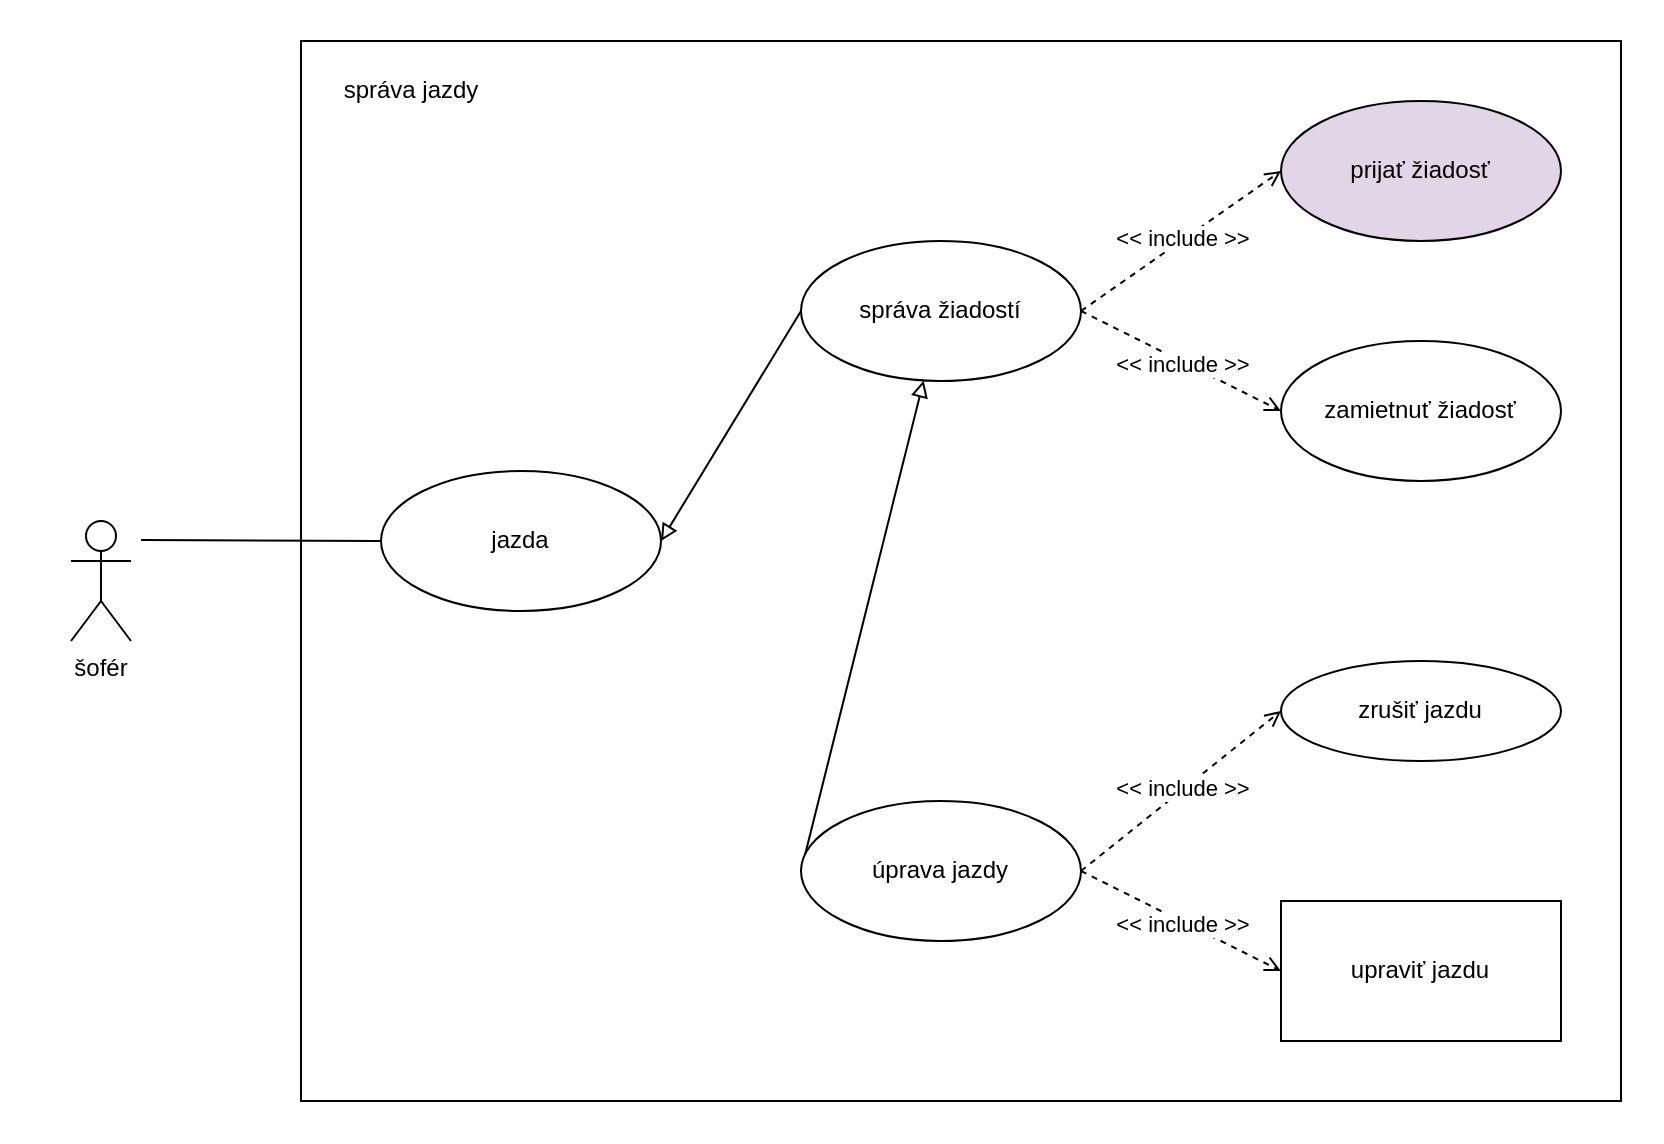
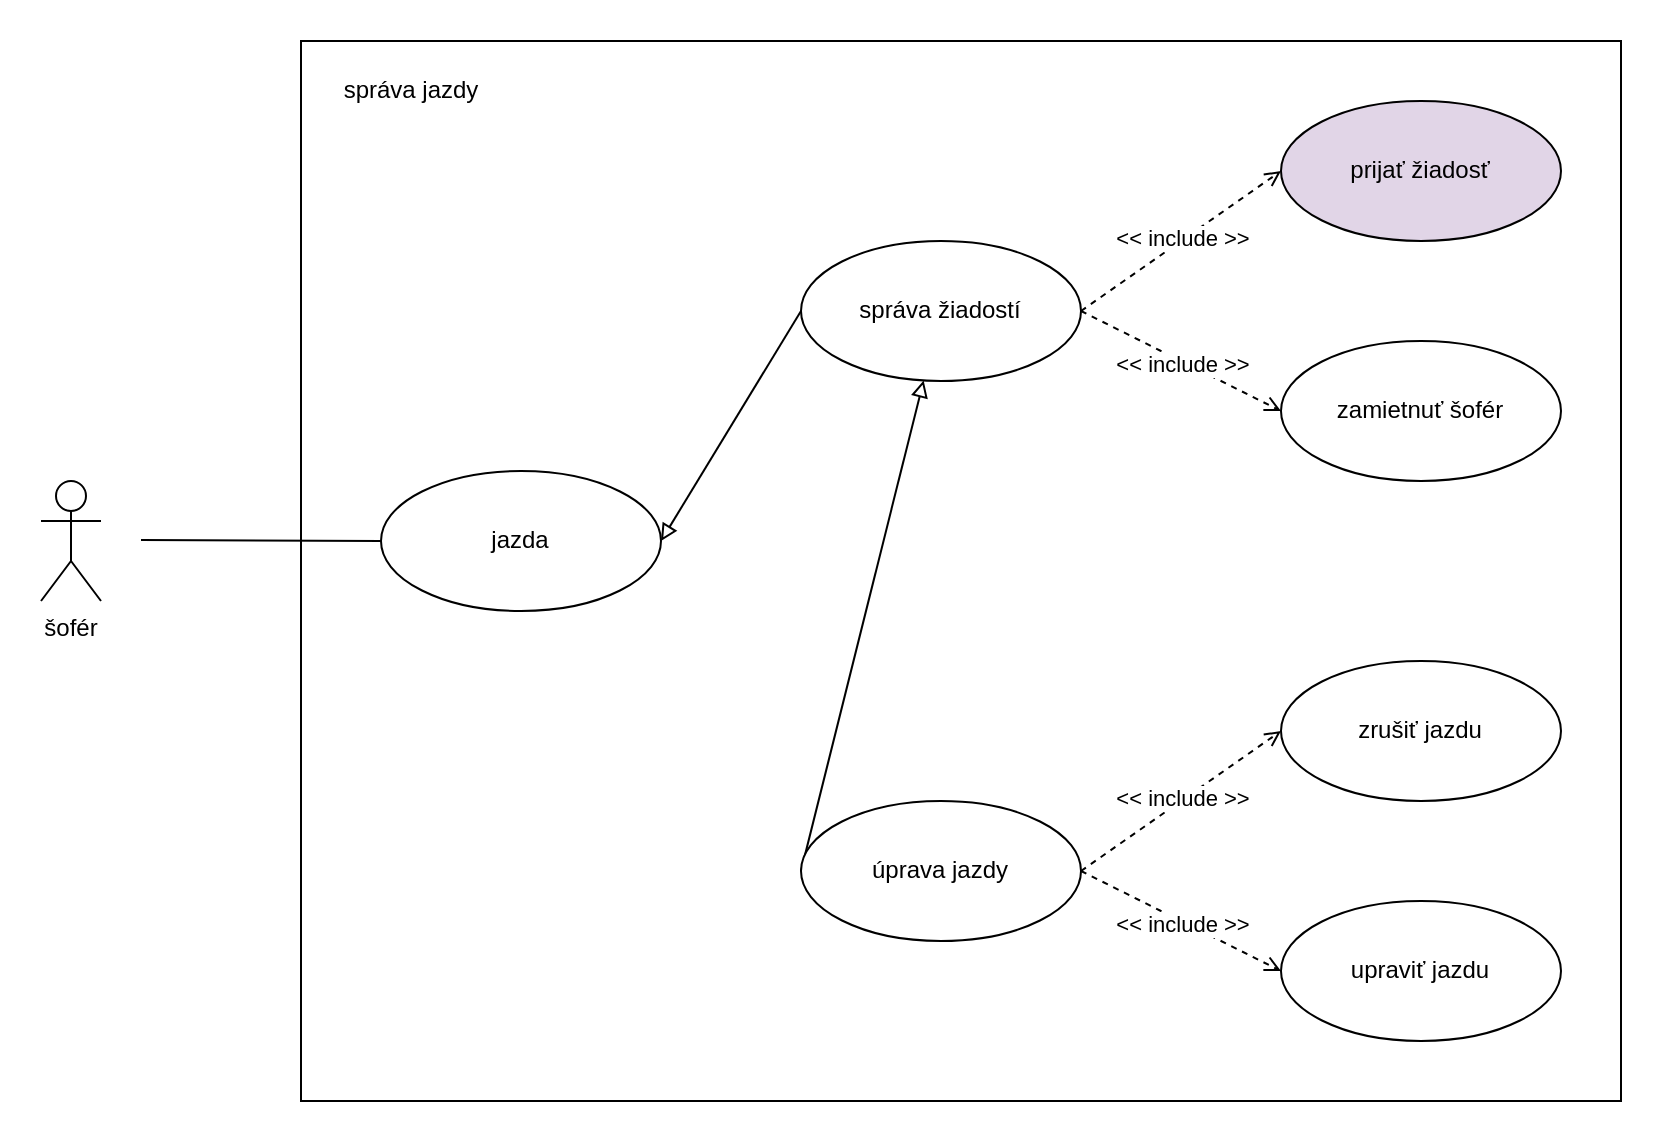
node "zamietnuť žiadosť": label "zamietnuť žiadosť" -> "zamietnuť šofér"
node "šofér": moved (101, 581) -> (71, 541)
node "zrušiť jazdu": size 280x100 -> 280x140
node "upraviť jazdu": shape rectangle -> ellipse
